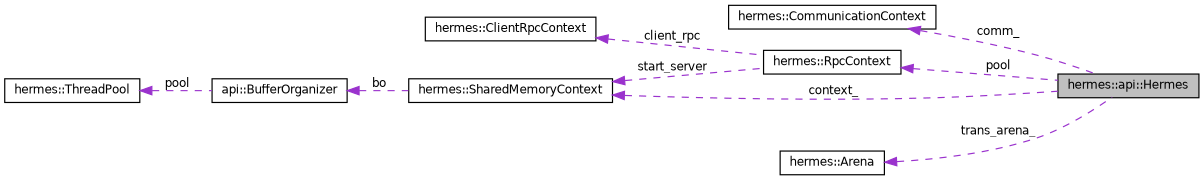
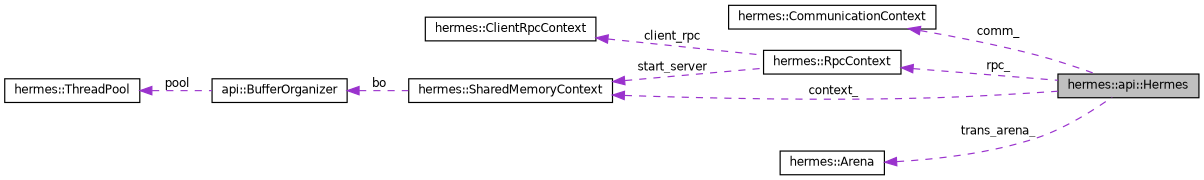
edge "hermes::api::Hermes" -> "hermes::RpcContext": label " pool" -> " rpc_"
